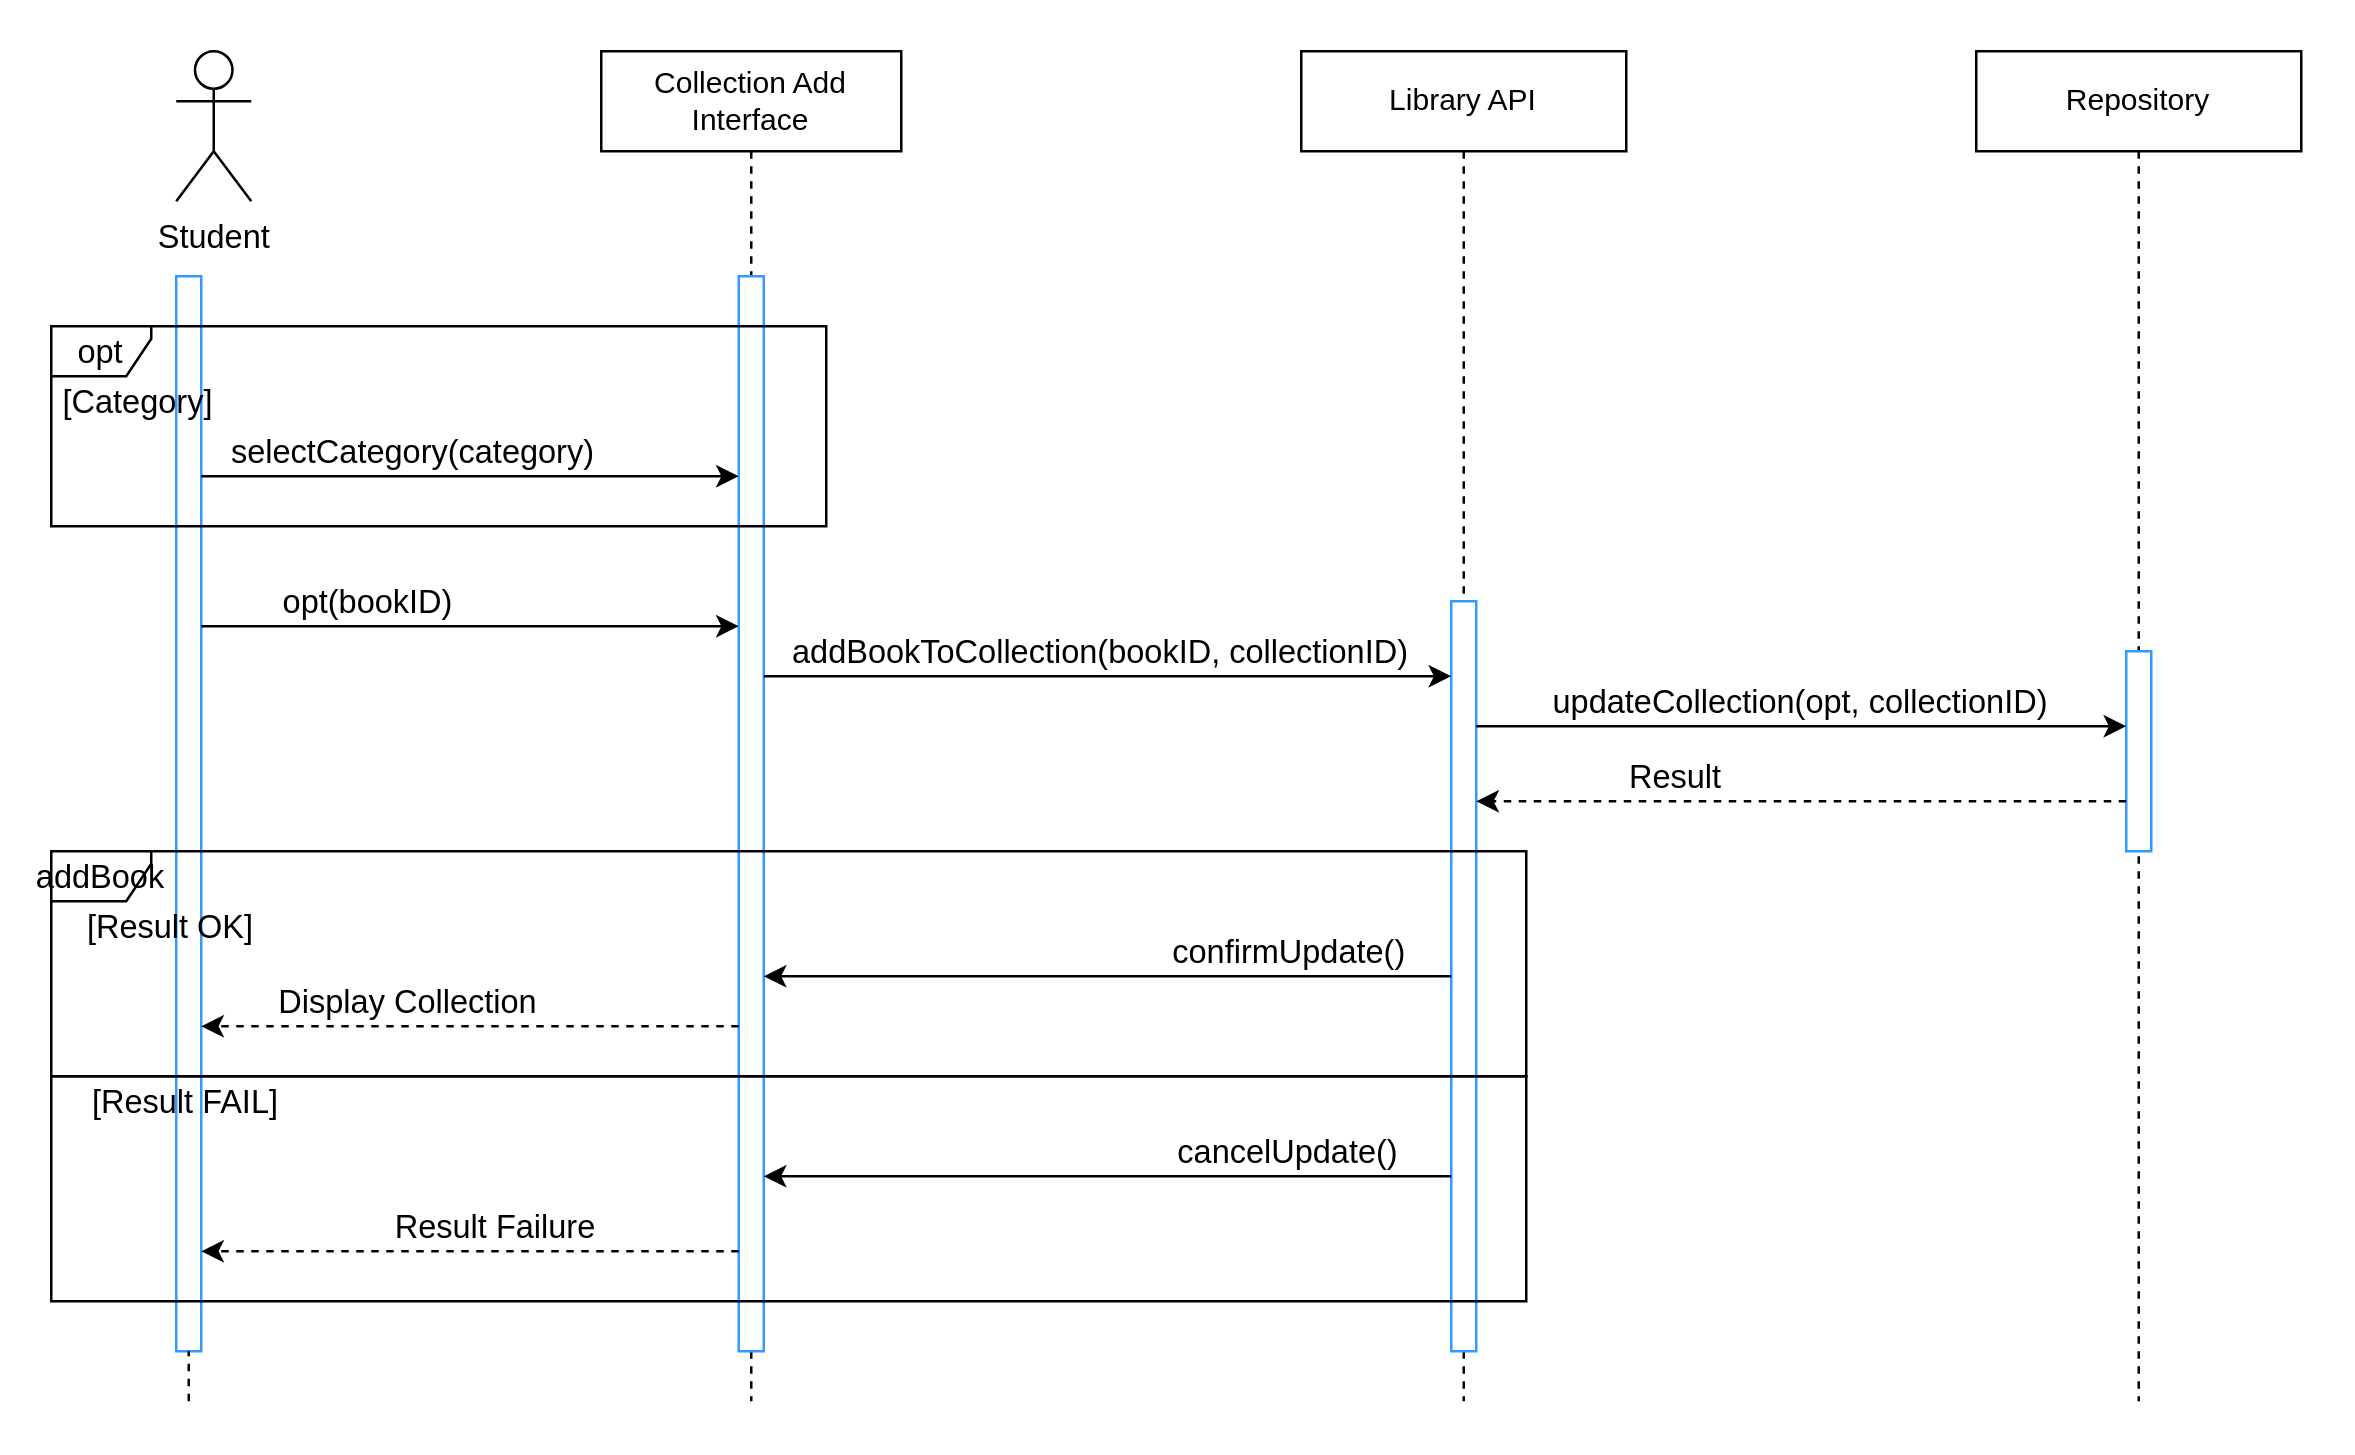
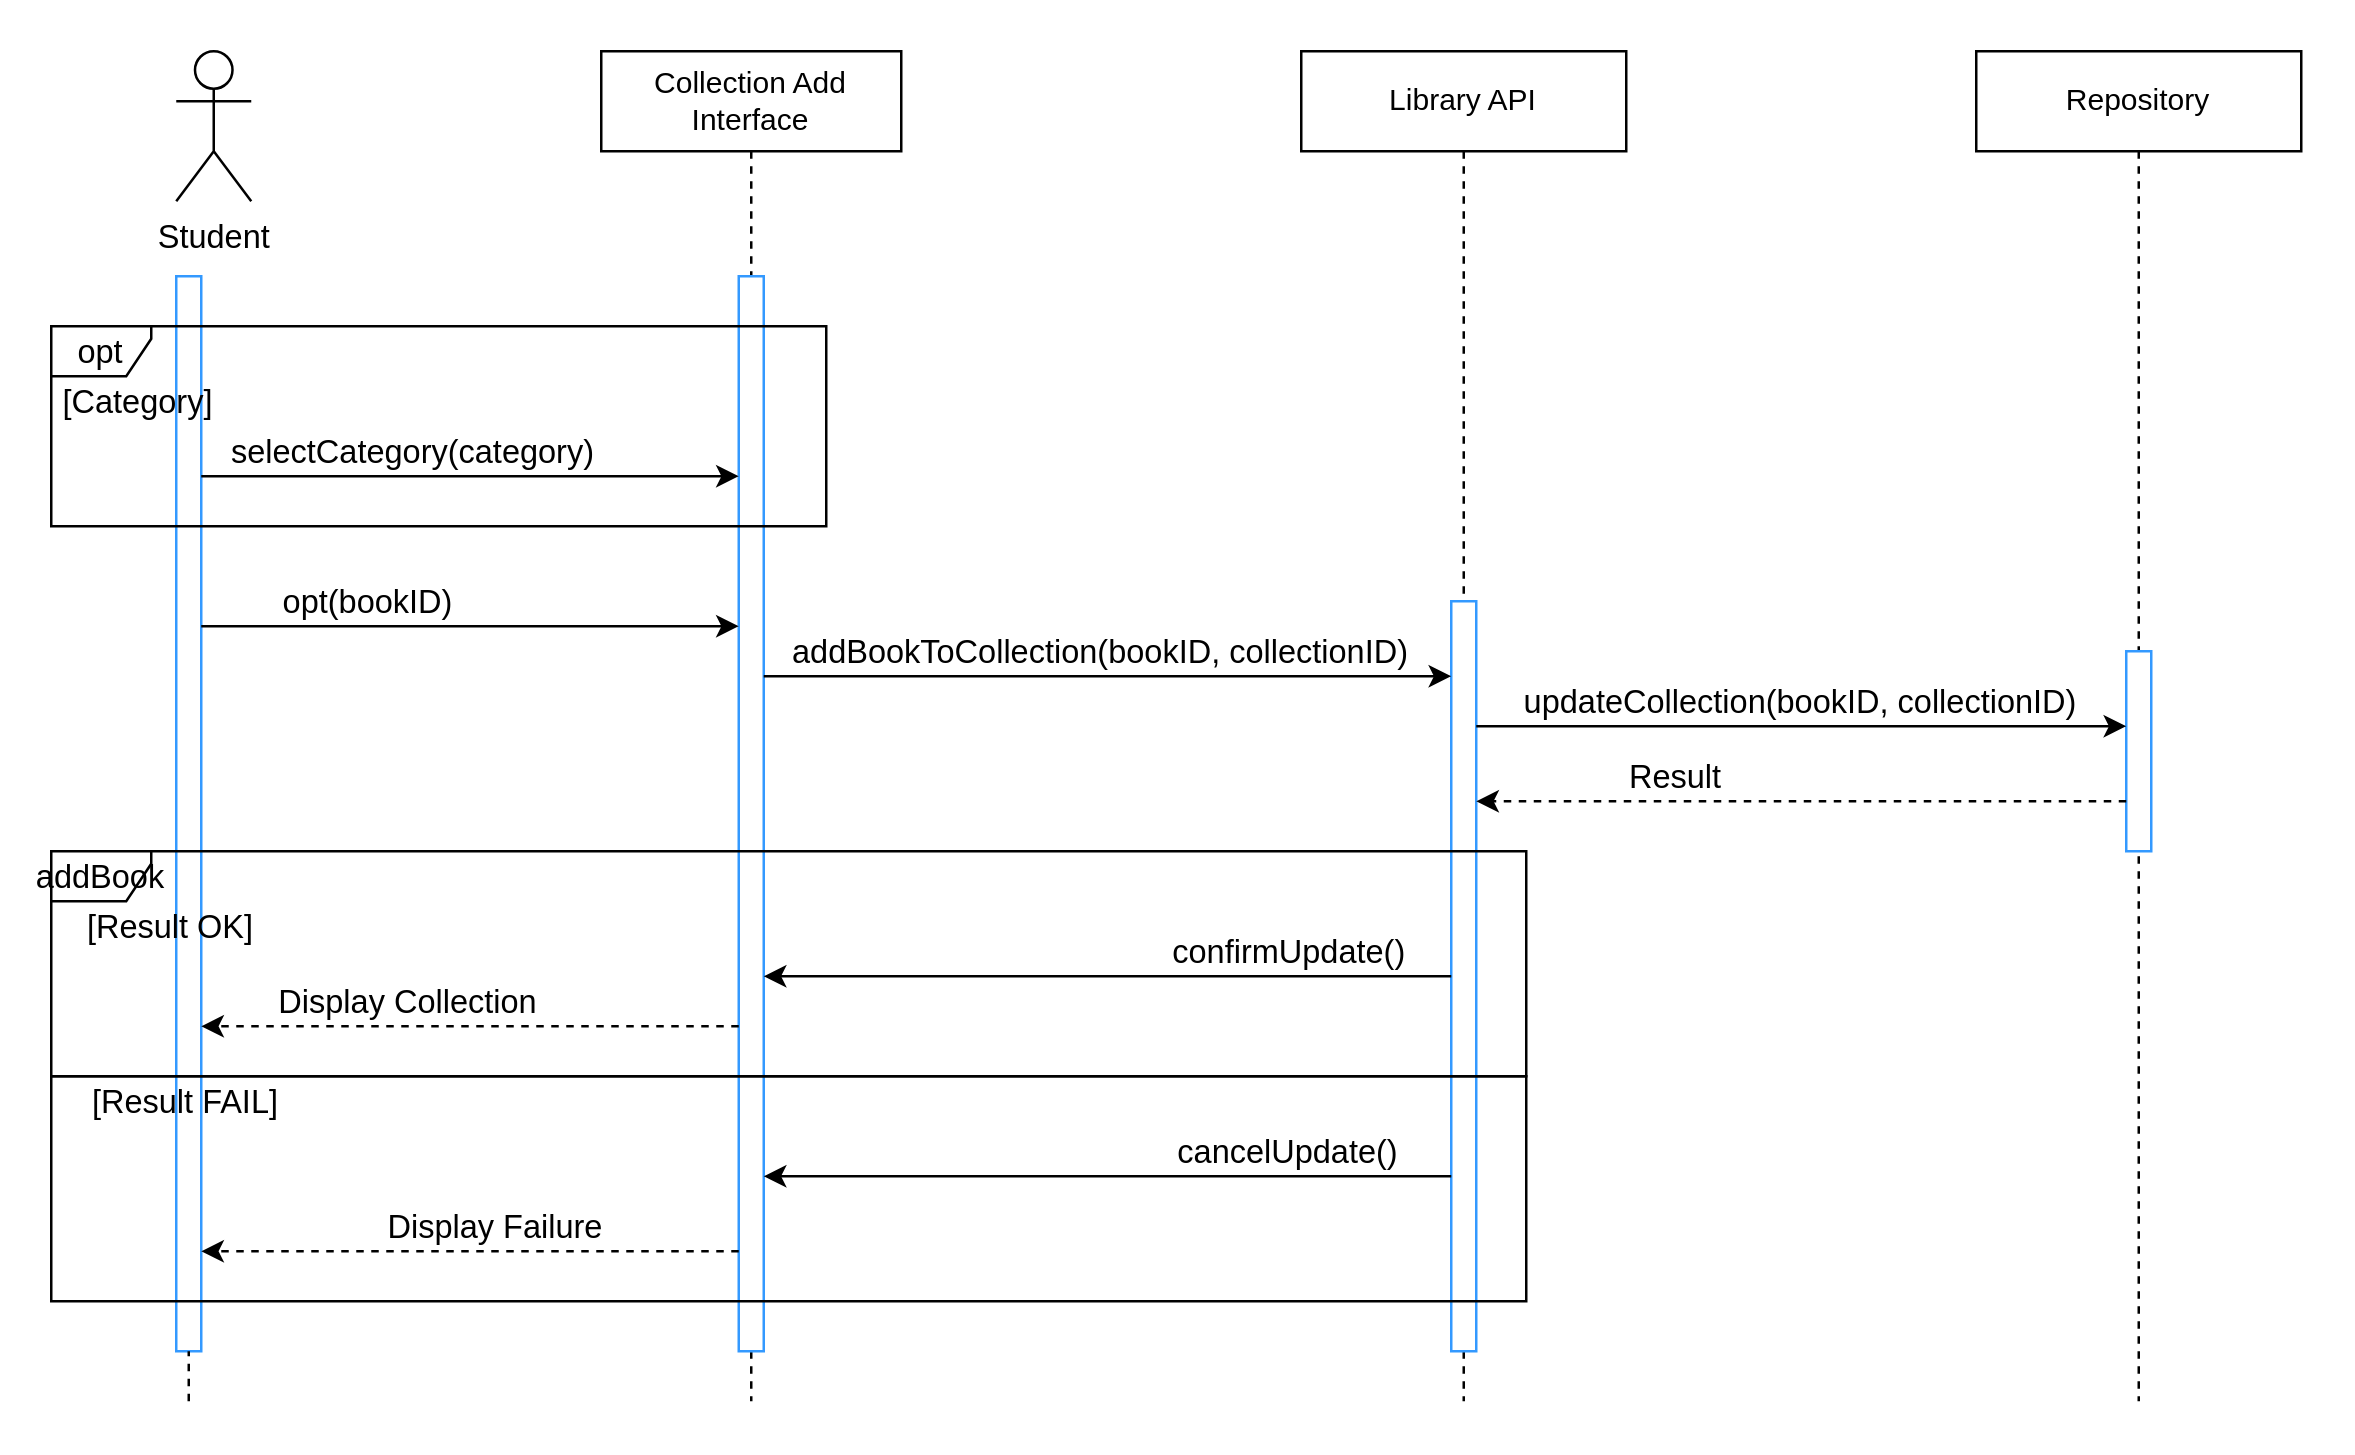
node "updateCollection(opt, collectionID)": label "updateCollection(opt, collectionID)" -> "updateCollection(bookID, collectionID)"
node "Result Failure": label "Result Failure" -> "Display Failure"
